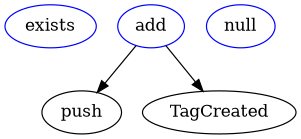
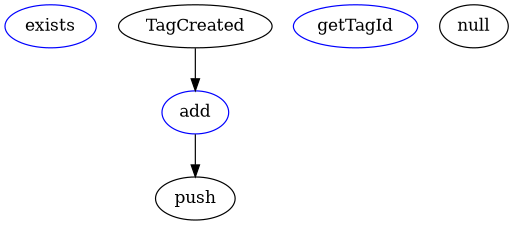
node "null": color blue -> black
node "getTagId": added
edge "add" -> "TagCreated": reversed
